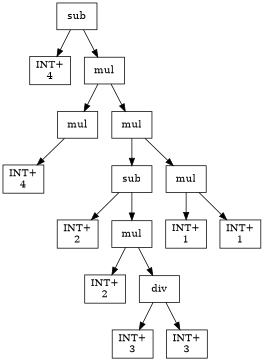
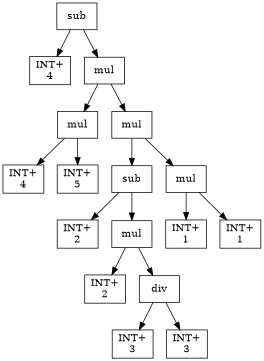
node "INT+ 5": added
